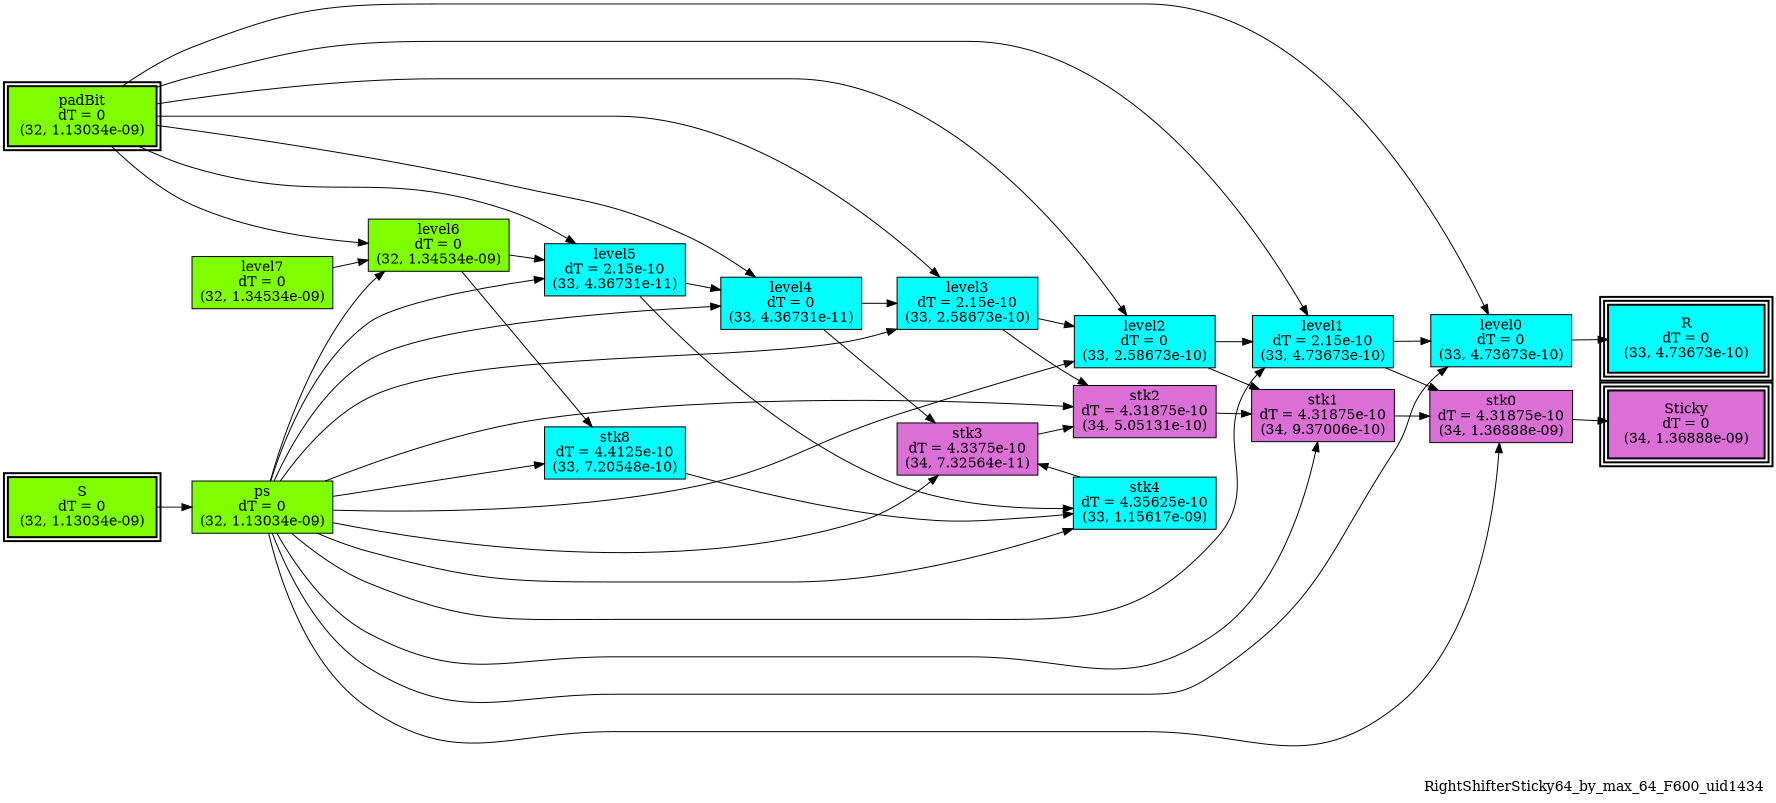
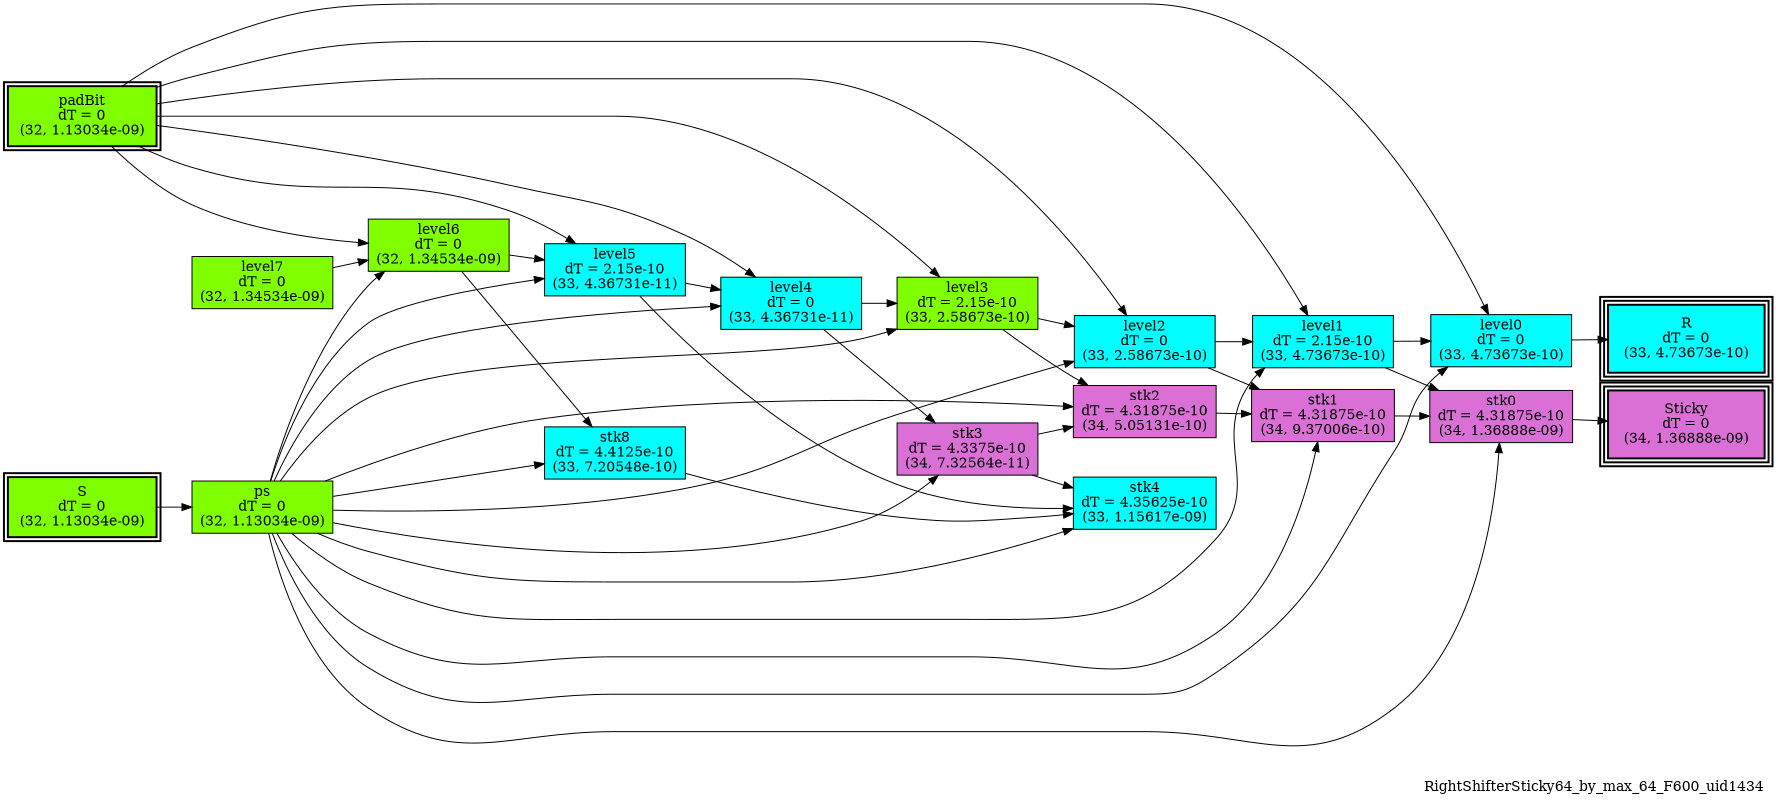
node "level3 dT = 2.15e-10 (33, 2.58673e-10)": fillcolor cyan -> chartreuse
edge "stk4 dT = 4.35625e-10 (33, 1.15617e-09)" -> "stk3 dT = 4.3375e-10 (34, 7.32564e-11)": reversed
